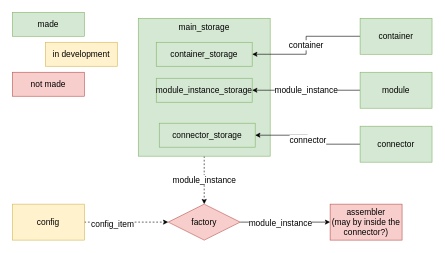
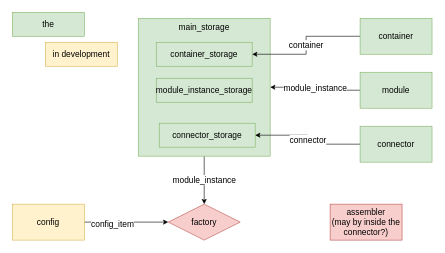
node "made": label "made" -> "the"
node "not made": removed
edge "module" -> "module_instance_storage": now "module" -> "main_storage"
edge "main_storage" -> "factory": style dashed -> solid
edge "config" -> "factory": style dashed -> solid
edge "factory" -> "assembler (may by inside the connector?)": removed, label "module_instance"
